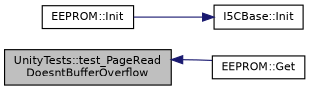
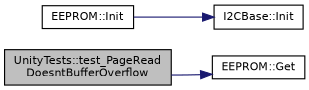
node "I5CBase::Init": label "I5CBase::Init" -> "I2CBase::Init"
edge "EEPROM::Get" -> "UnityTests::test_PageRead DoesntBufferOverflow": reversed
